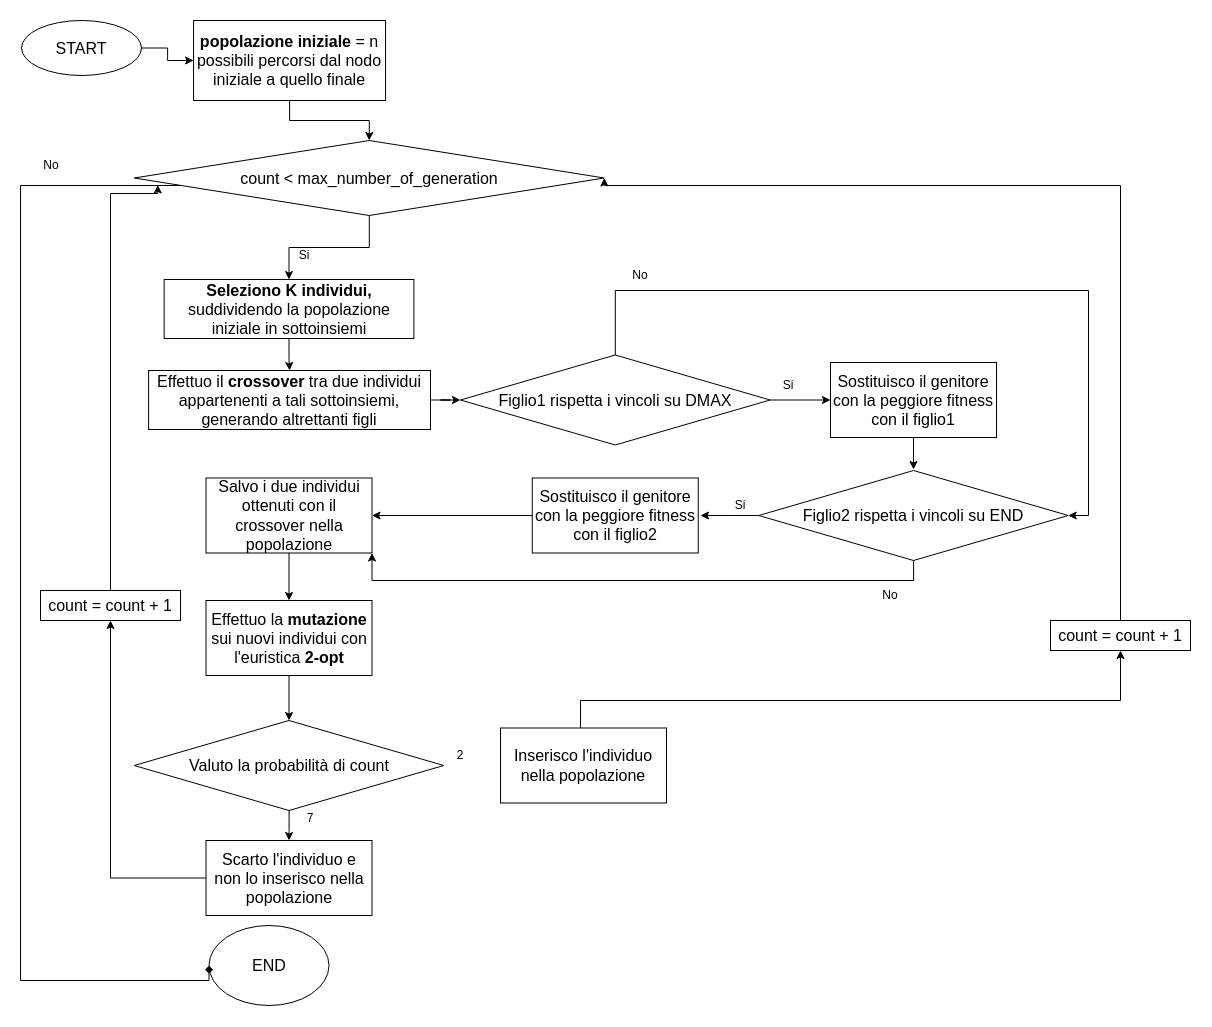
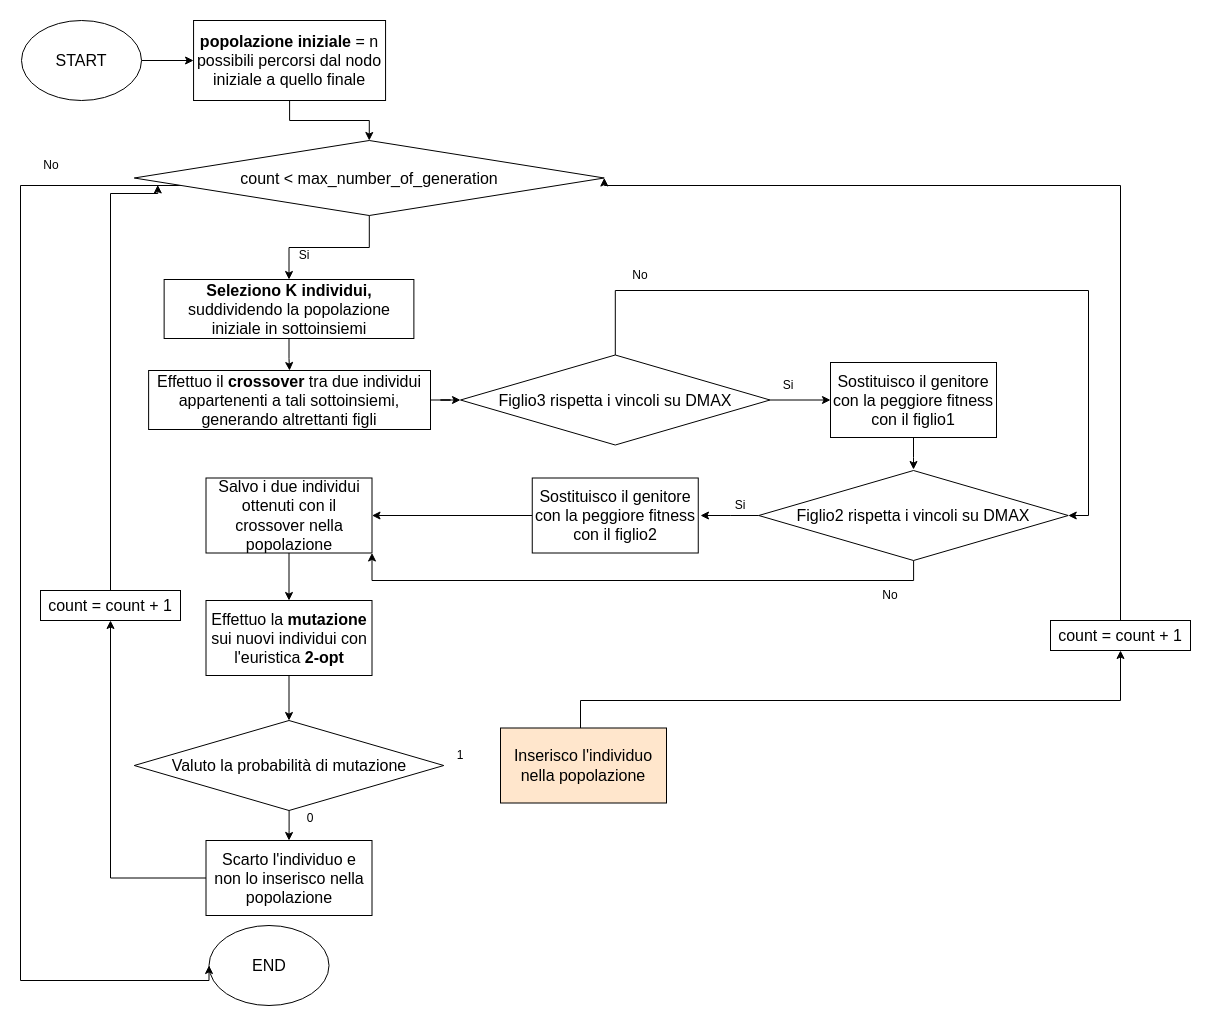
node "START": size 120x55 -> 120x80
node "Figlio1 rispetta i vincoli su DMAX": label "Figlio1 rispetta i vincoli su DMAX" -> "Figlio3 rispetta i vincoli su DMAX"
node "Figlio2 rispetta i vincoli su END": label "Figlio2 rispetta i vincoli su END" -> "Figlio2 rispetta i vincoli su DMAX"
node "2": label "2" -> "1"
node "Valuto la probabilità di count": label "Valuto la probabilità di count" -> "Valuto la probabilità di mutazione"
node "Inserisco l'individuo nella popolazione": fillcolor #ffffff -> #ffe6cc
node "7": label "7" -> "0"
edge "count < max_number_of_generation" -> "END": arrowhead diamond -> classic
